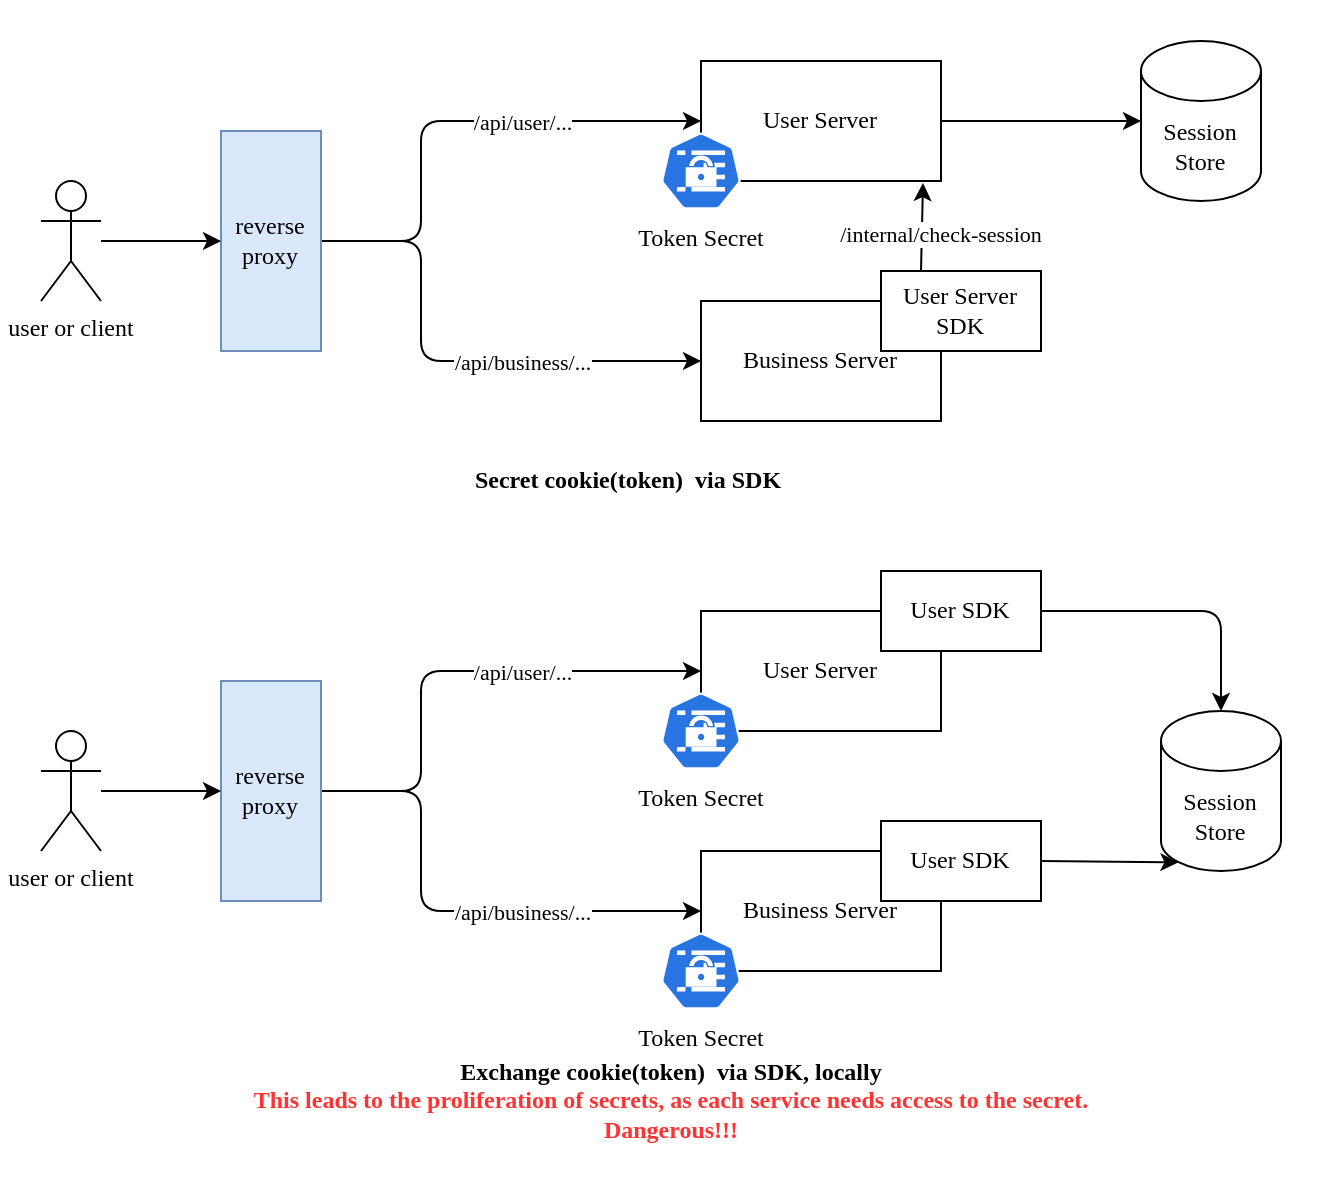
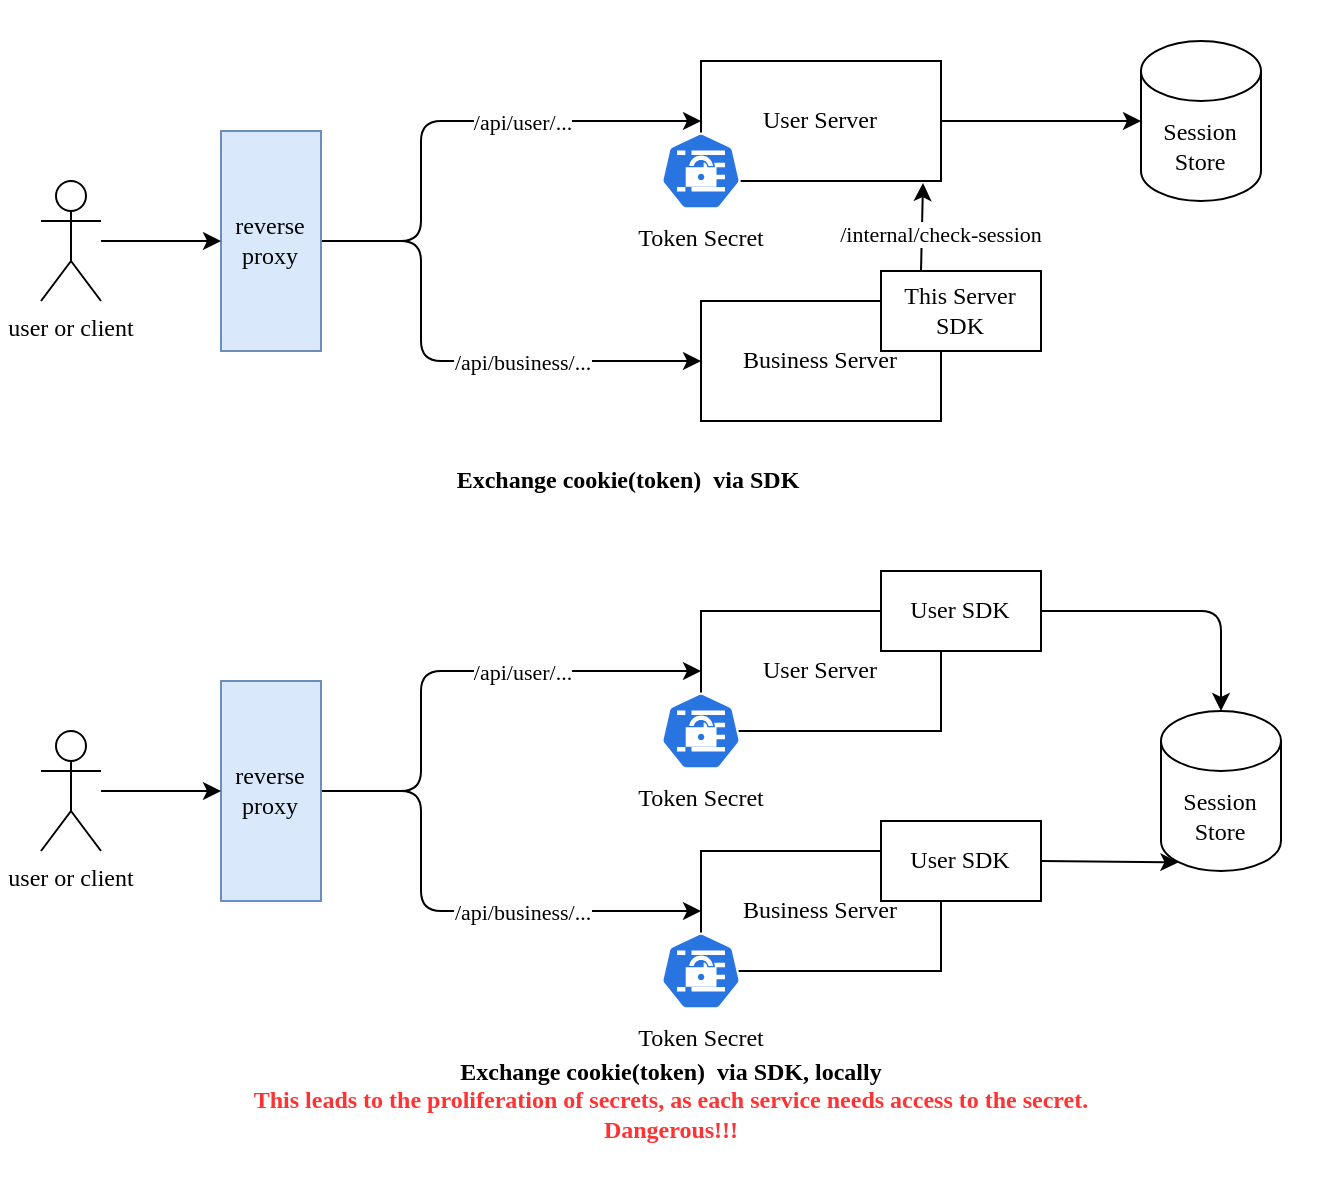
node "User Server SDK": label "User Server SDK" -> "This Server SDK"
node "Secret cookie(token) via SDK": label "Secret cookie(token) via SDK" -> "Exchange cookie(token) via SDK"
